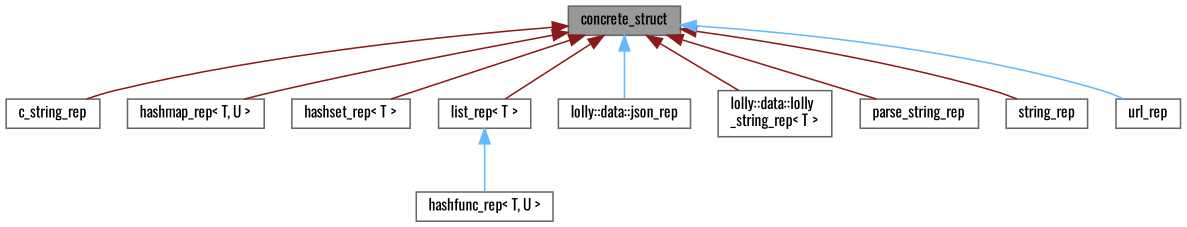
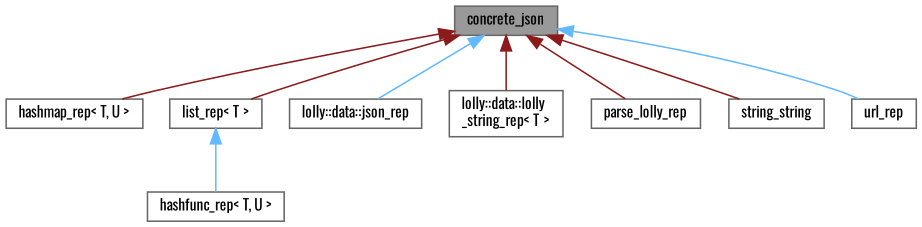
node "concrete_struct": label "concrete_struct" -> "concrete_json"
node "c_string_rep": removed
node "hashset_rep< T >": removed
node "parse_string_rep": label "parse_string_rep" -> "parse_lolly_rep"
node "string_rep": label "string_rep" -> "string_string"
